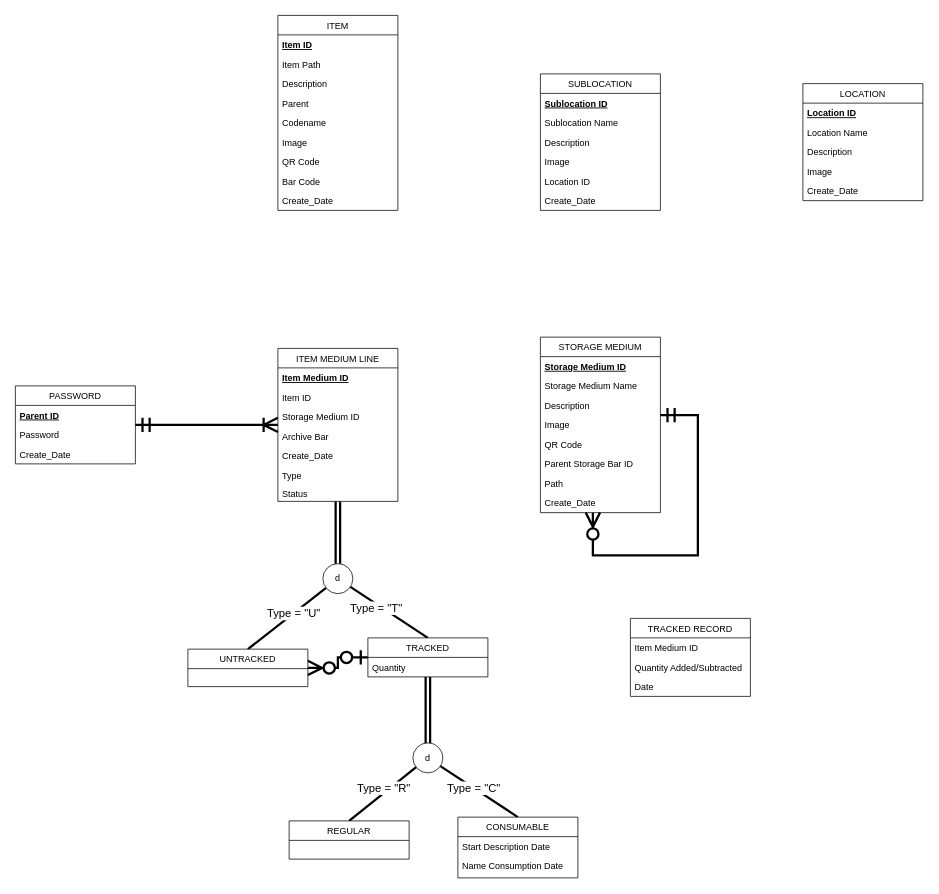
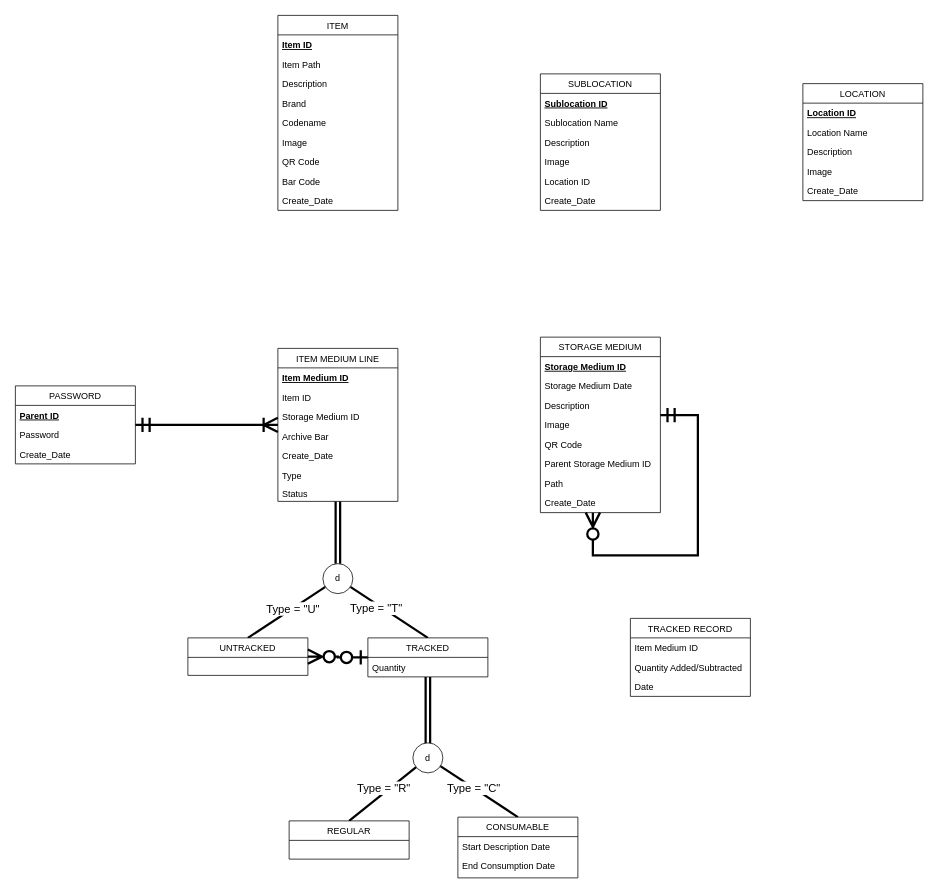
node "Parent": label "Parent" -> "Brand"
node "Storage Medium Name": label "Storage Medium Name" -> "Storage Medium Date"
node "Parent Storage Bar ID": label "Parent Storage Bar ID" -> "Parent Storage Medium ID"
node "UNTRACKED": moved (248, 668) -> (248, 657)
node "Name Consumption Date": label "Name Consumption Date" -> "End Consumption Date"
